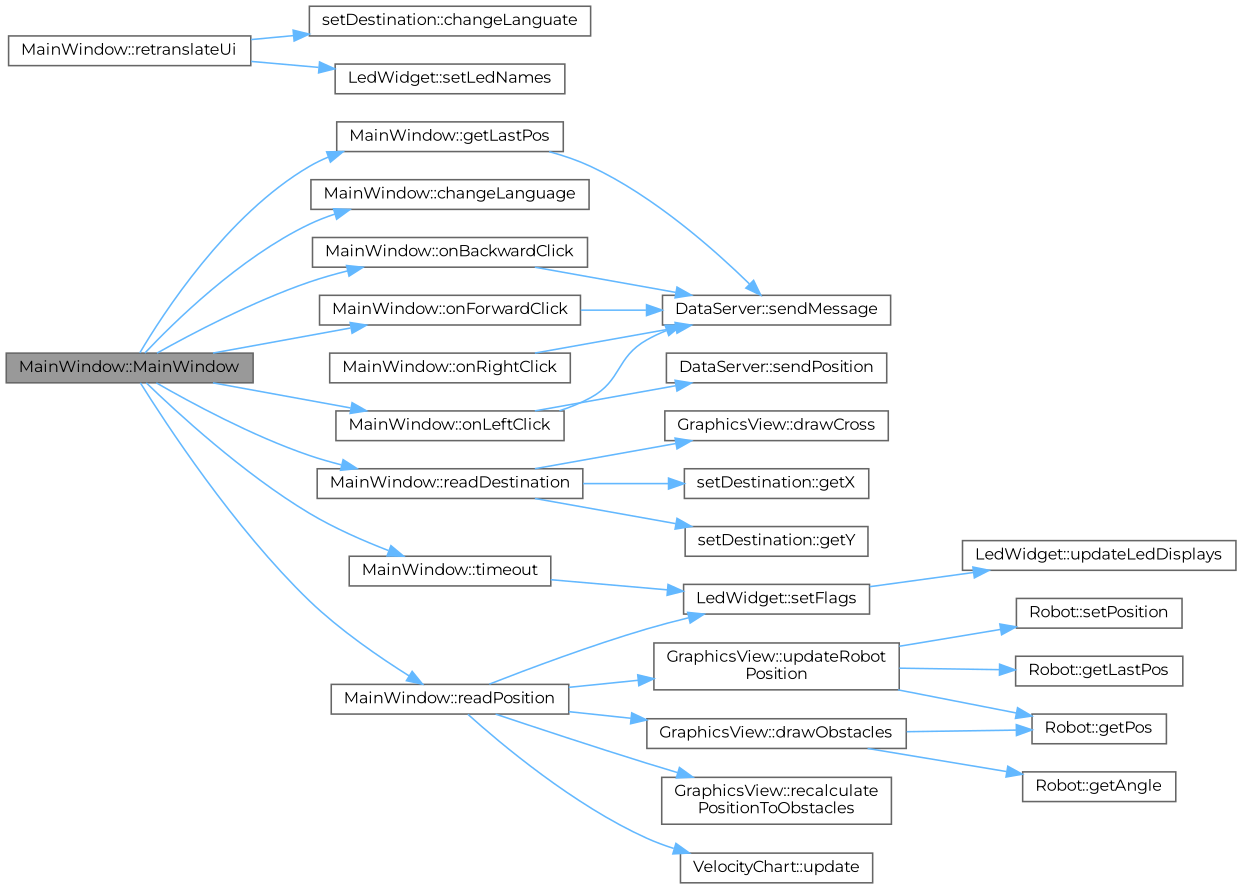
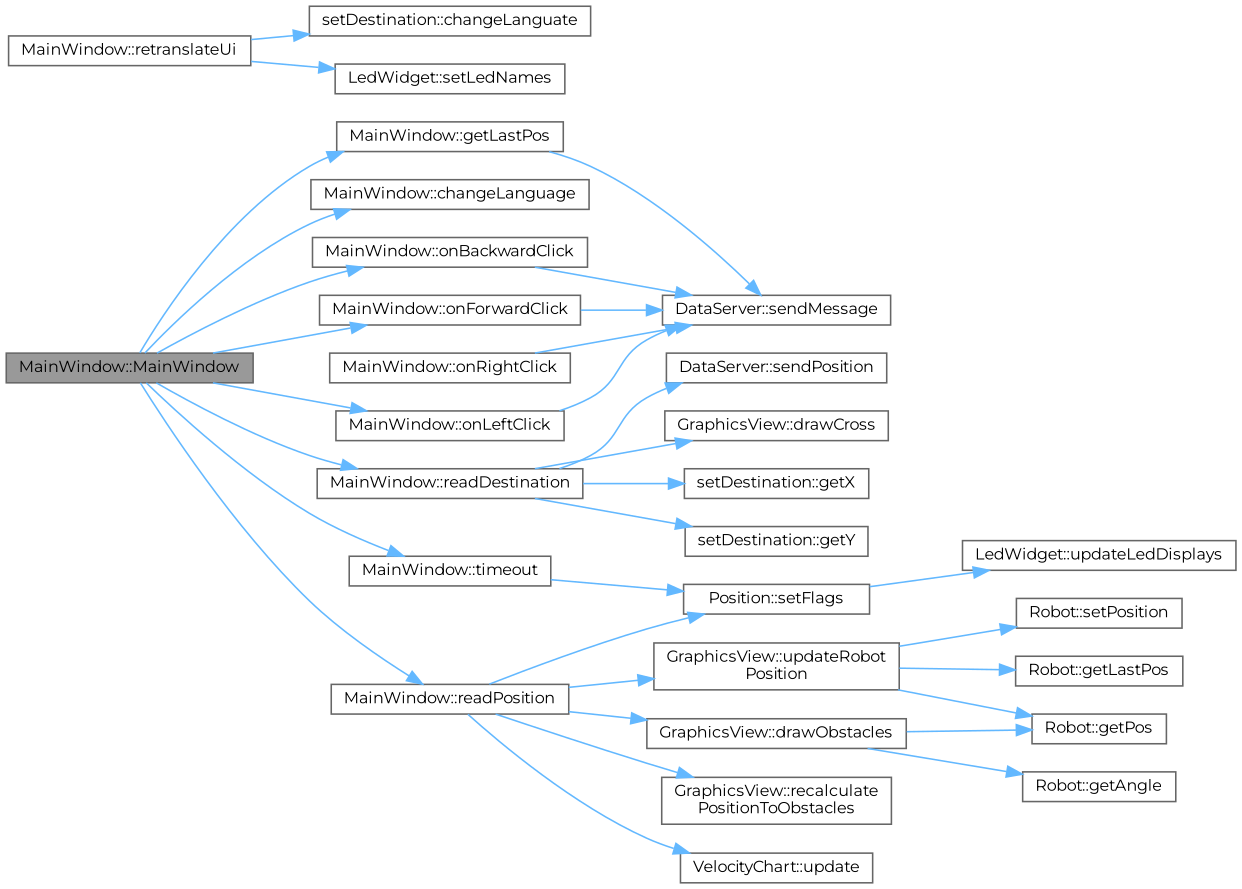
edge "MainWindow::onLeftClick" -> "DataServer::sendPosition": now "MainWindow::readDestination" -> "DataServer::sendPosition"
node "LedWidget::setFlags": label "LedWidget::setFlags" -> "Position::setFlags"
